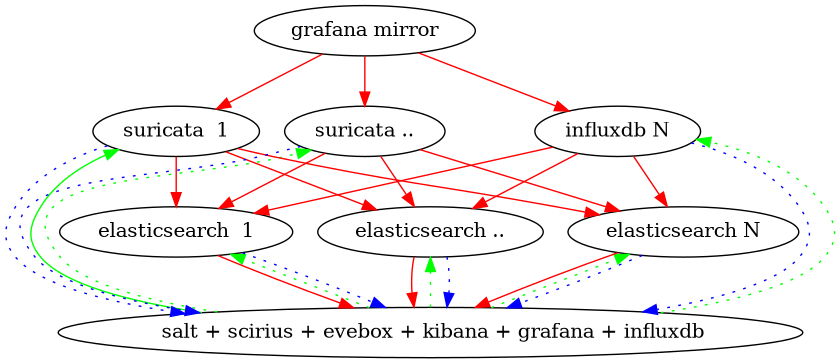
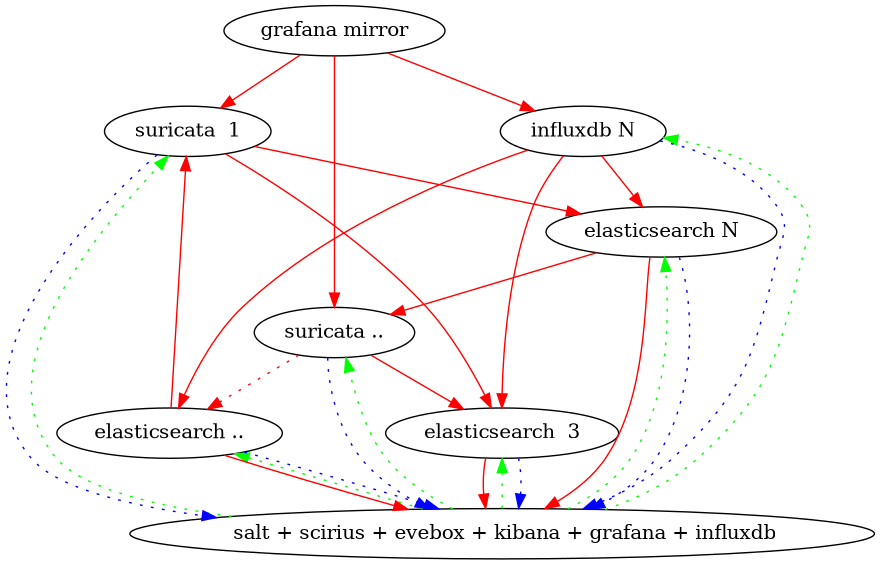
edge "suricata .." -> "elasticsearch ..": style solid -> dotted
edge "suricata .." -> "elasticsearch N": reversed
edge "suricata  1" -> "elasticsearch ..": reversed
edge "salt + scirius + evebox + kibana + grafana + influxdb" -> "suricata  1": style solid -> dotted
node "elasticsearch  1": label "elasticsearch  1" -> "elasticsearch  3"
